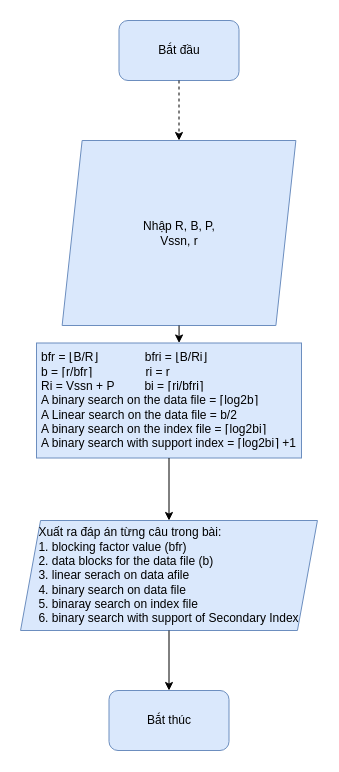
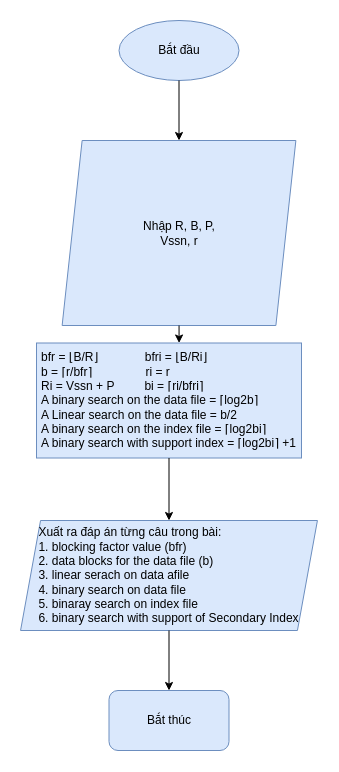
node "Bắt đầu": shape rounded rectangle -> ellipse
edge "Bắt đầu" -> "Nhập R, B, P, Vssn, r": style dashed -> solid
